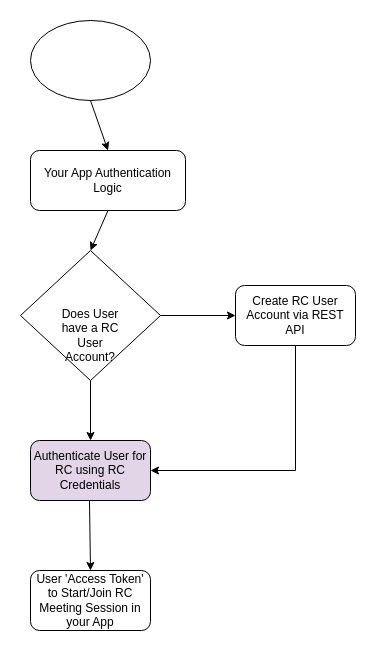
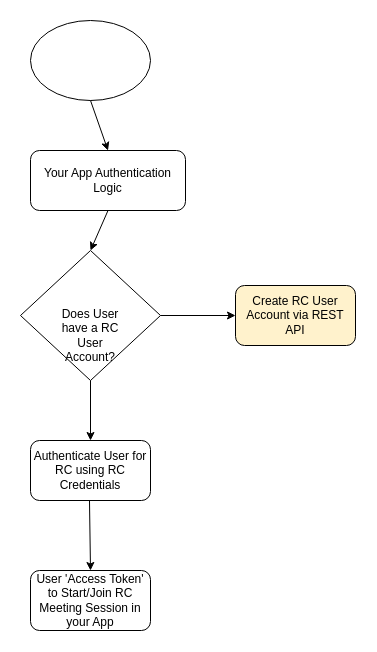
node "Create RC User Account via REST API": fillcolor #ffffff -> #fff2cc
node "Authenticate User for RC using RC Credentials": fillcolor #e1d5e7 -> #ffffff
edge "Create RC User Account via REST API" -> "Authenticate User for RC using RC Credentials": removed
